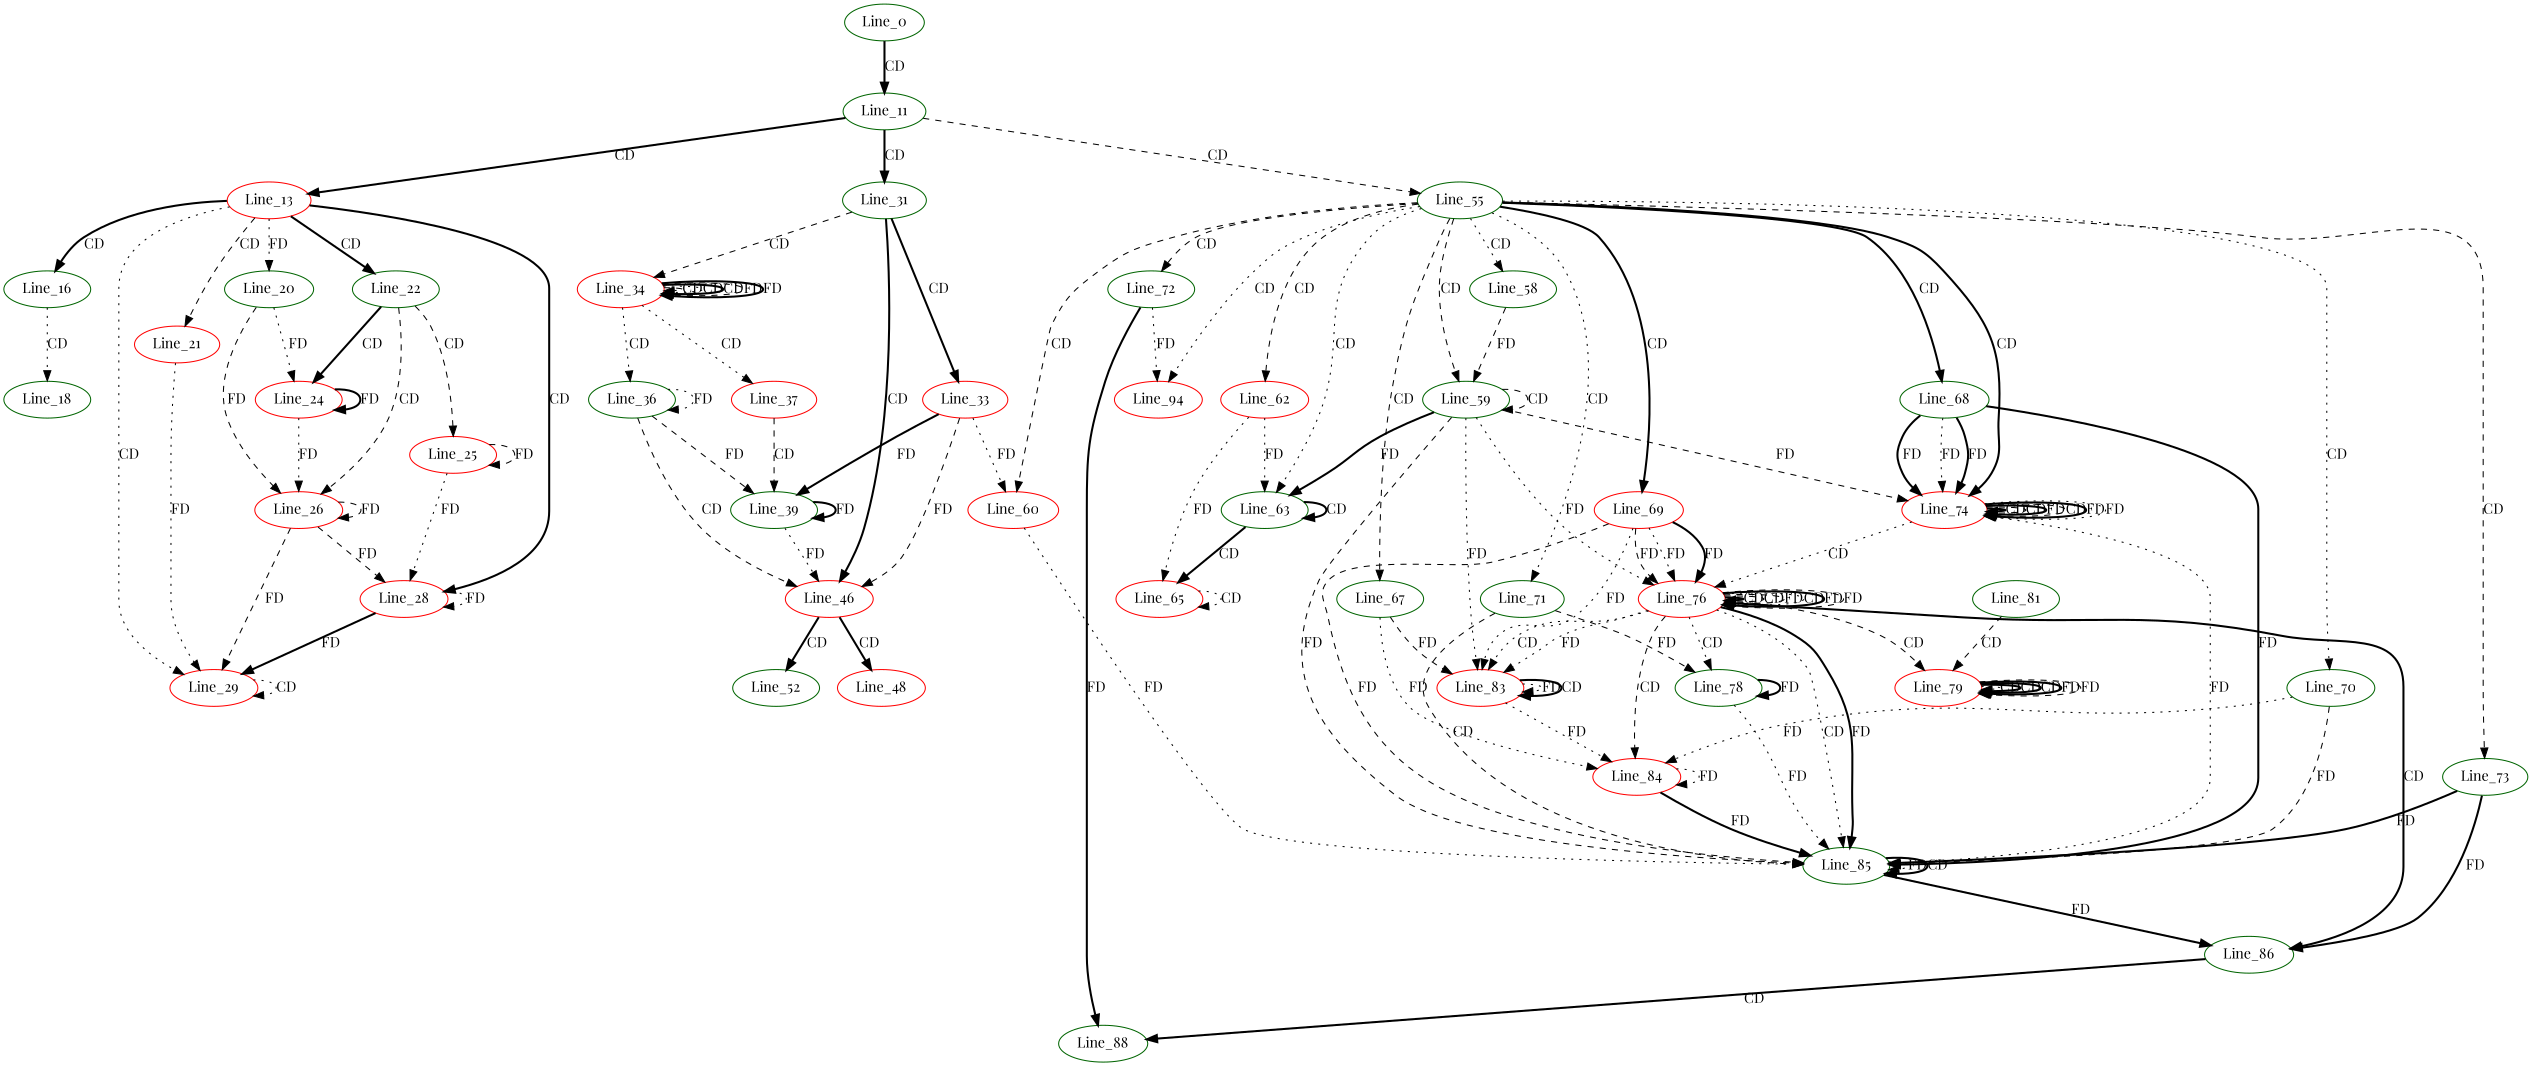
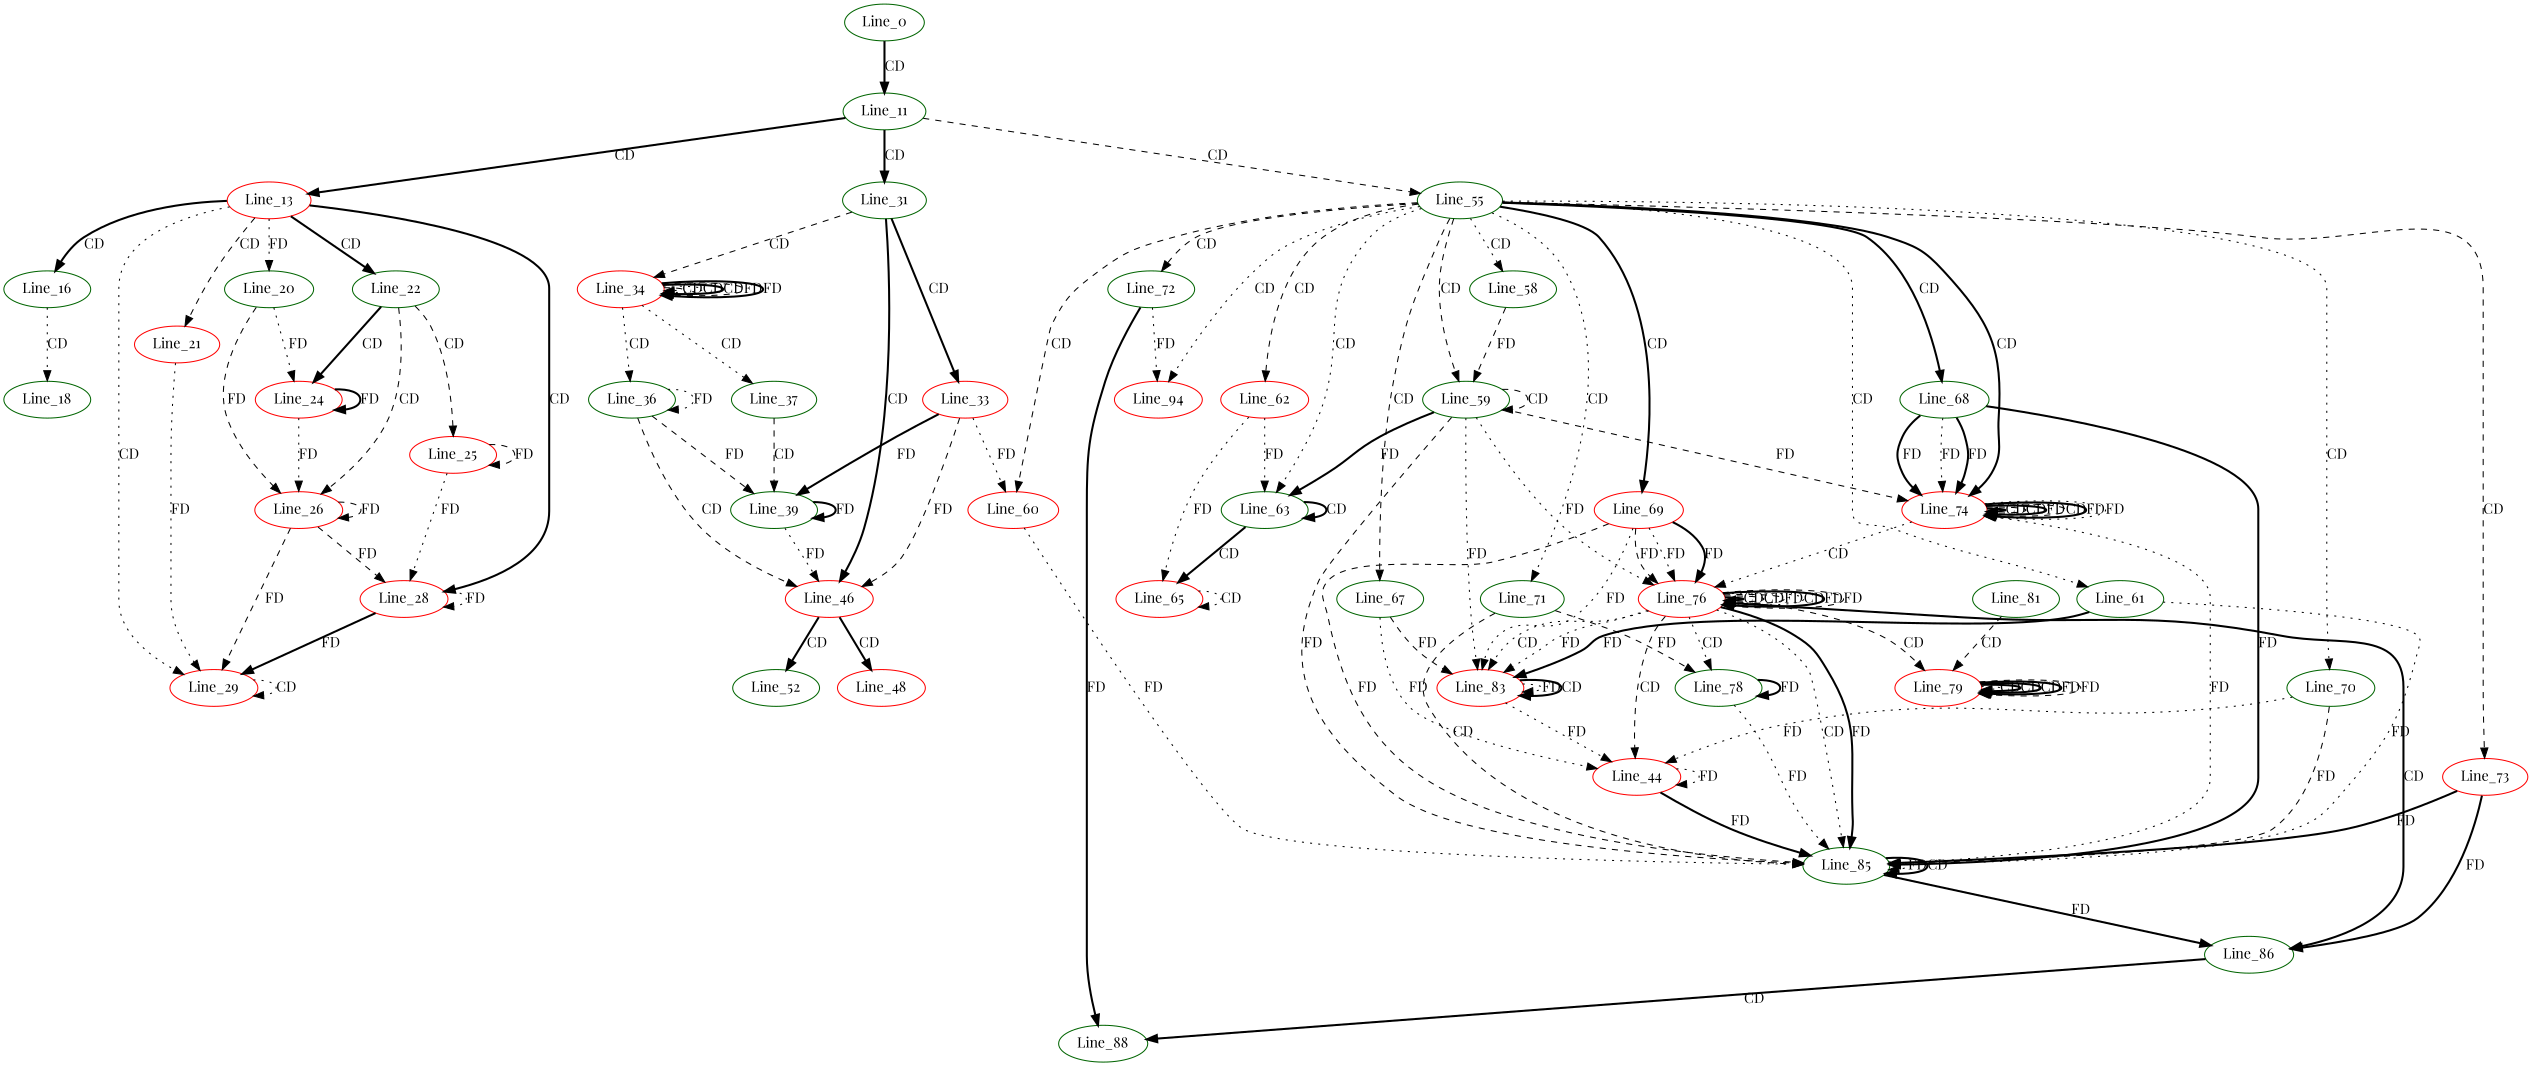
node "Line_37": color red -> darkgreen
node "Line_61": added
node "Line_84": label "Line_84" -> "Line_44"
node "Line_73": color darkgreen -> red
